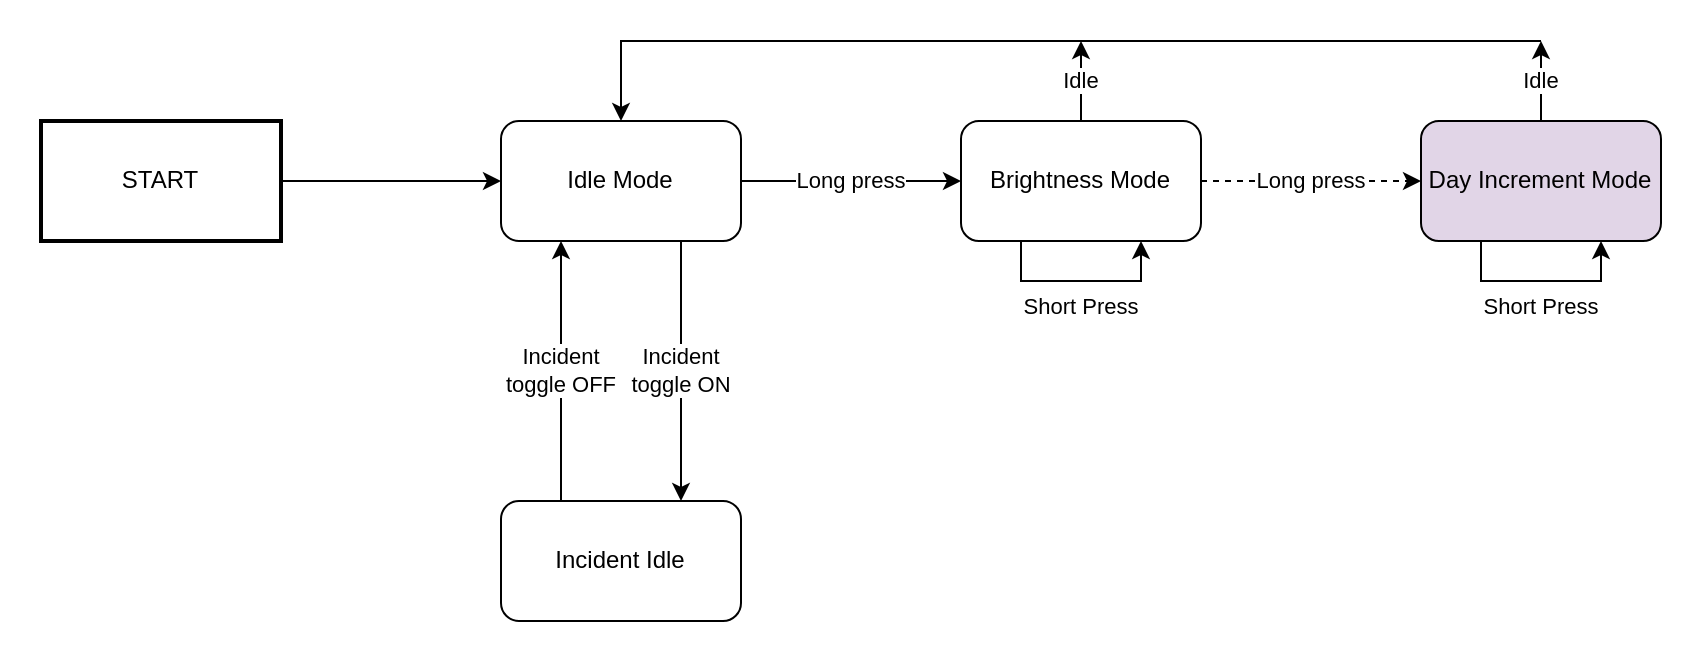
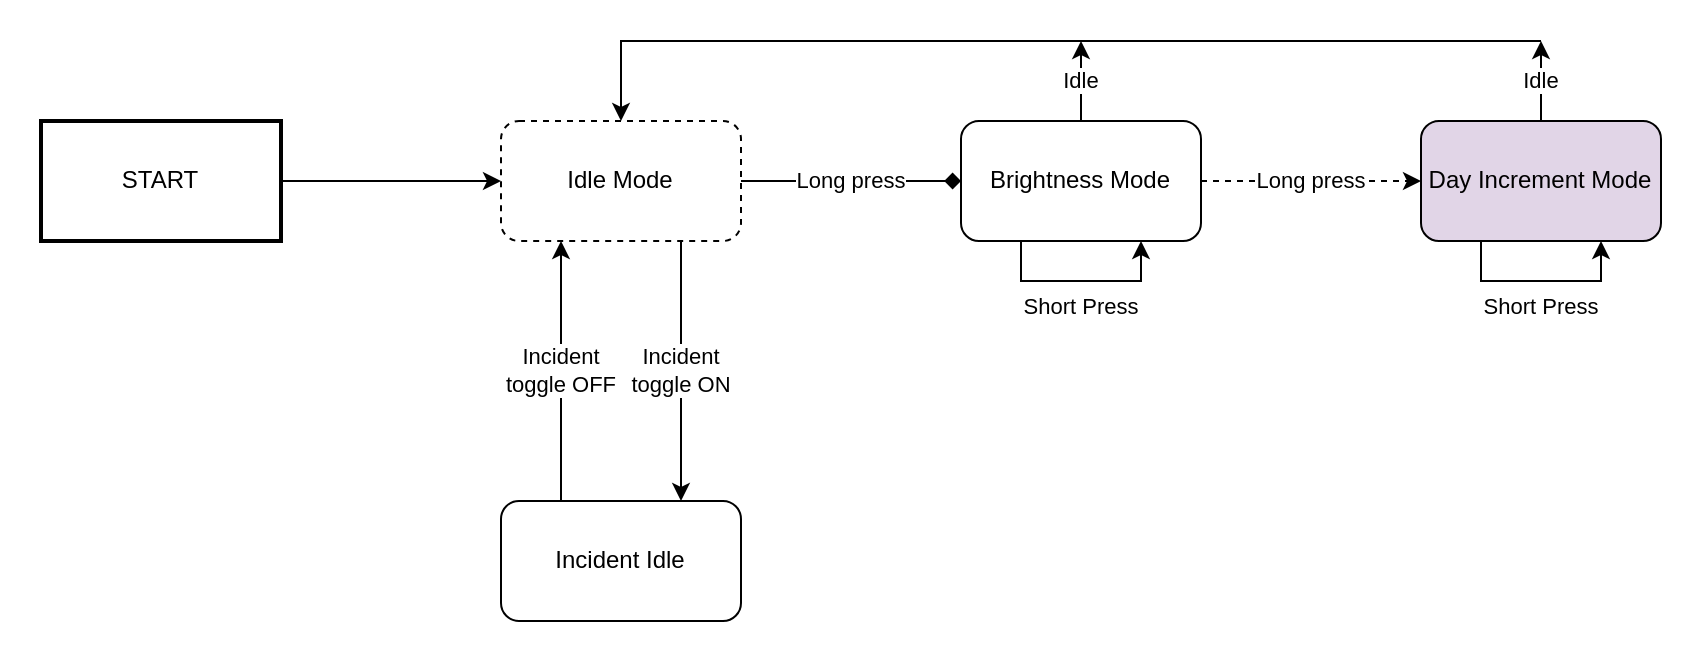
node "Idle Mode": style solid -> dashed
edge "Idle Mode" -> "Brightness Mode": arrowhead classic -> diamond
